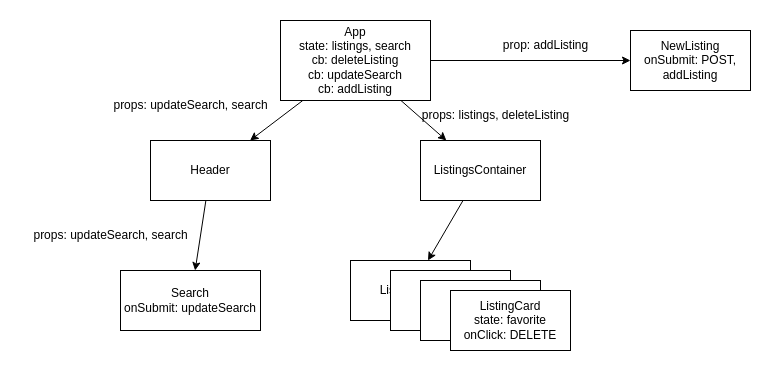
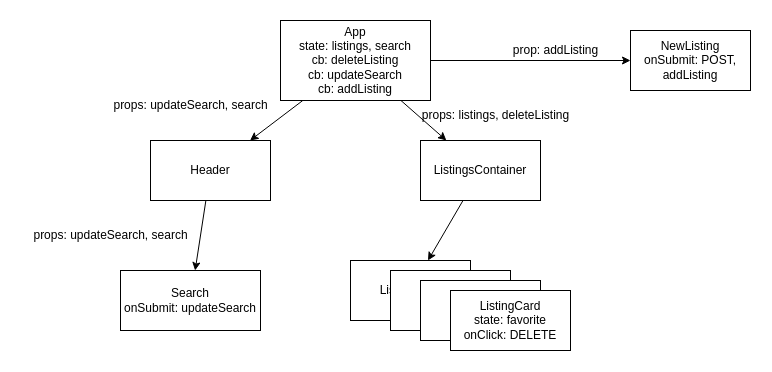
node "prop: addListing": moved (546, 46) -> (556, 51)
